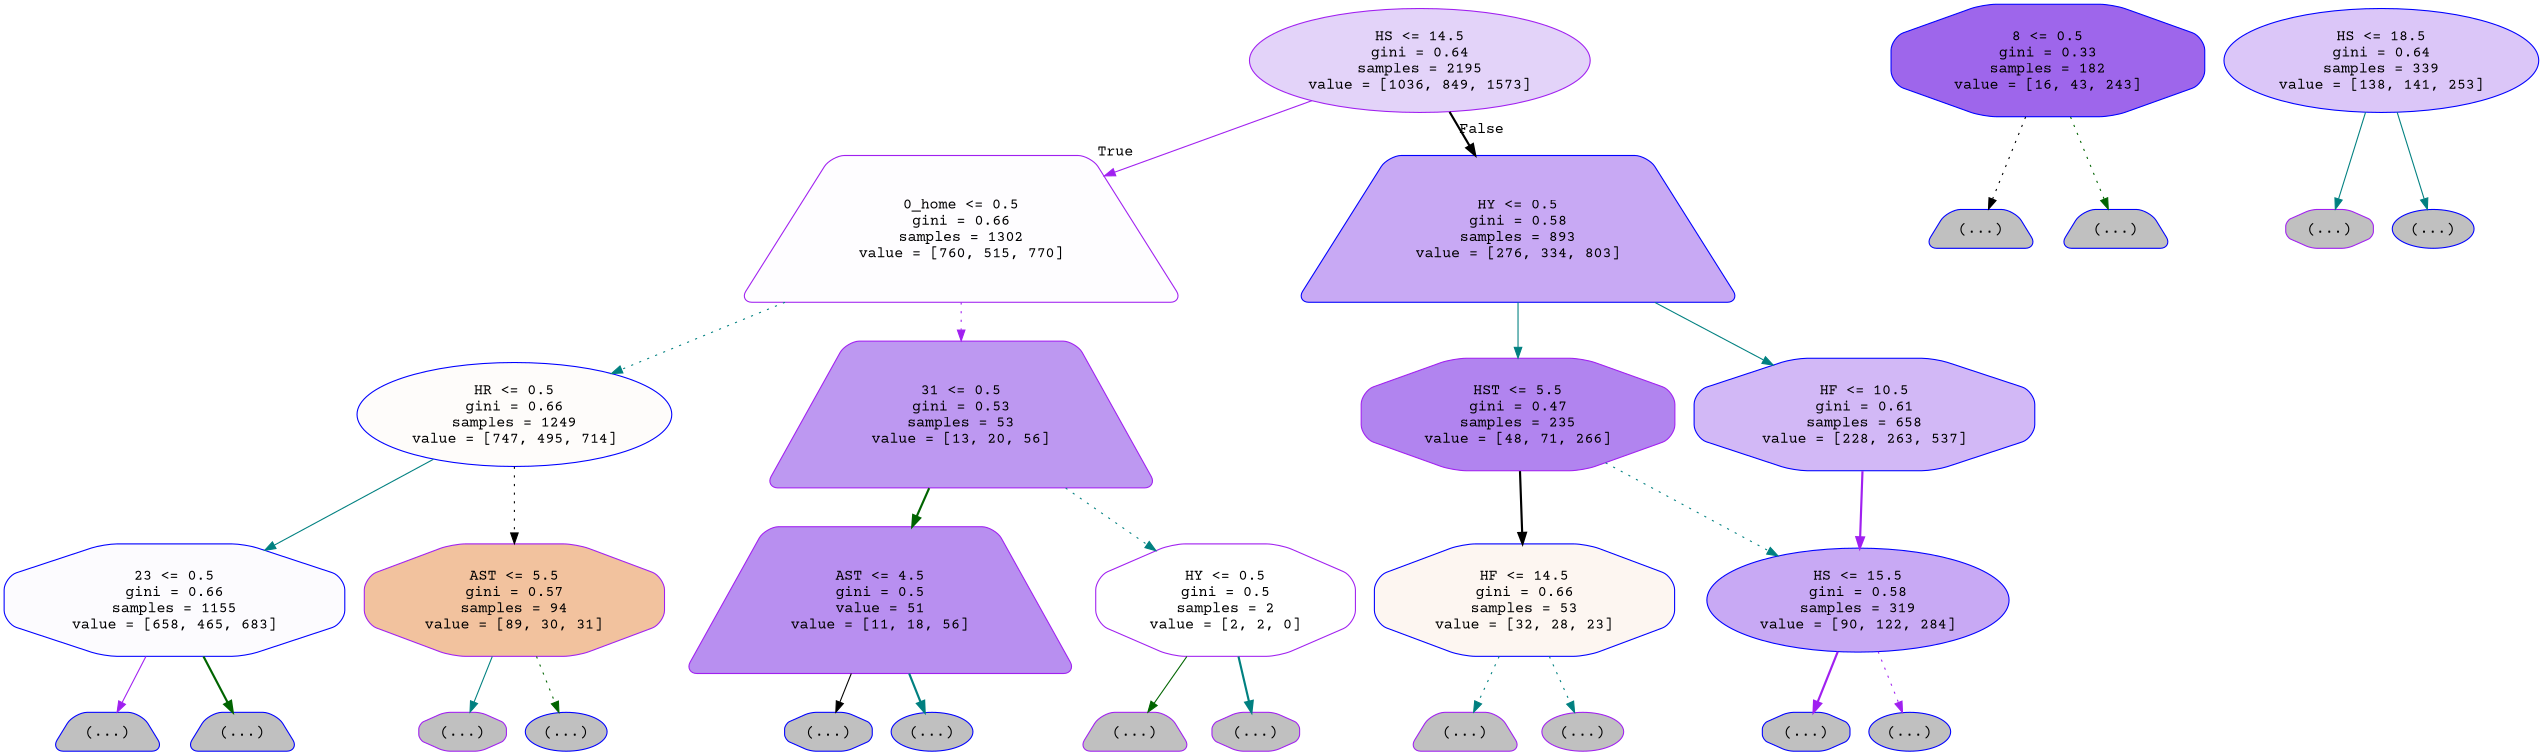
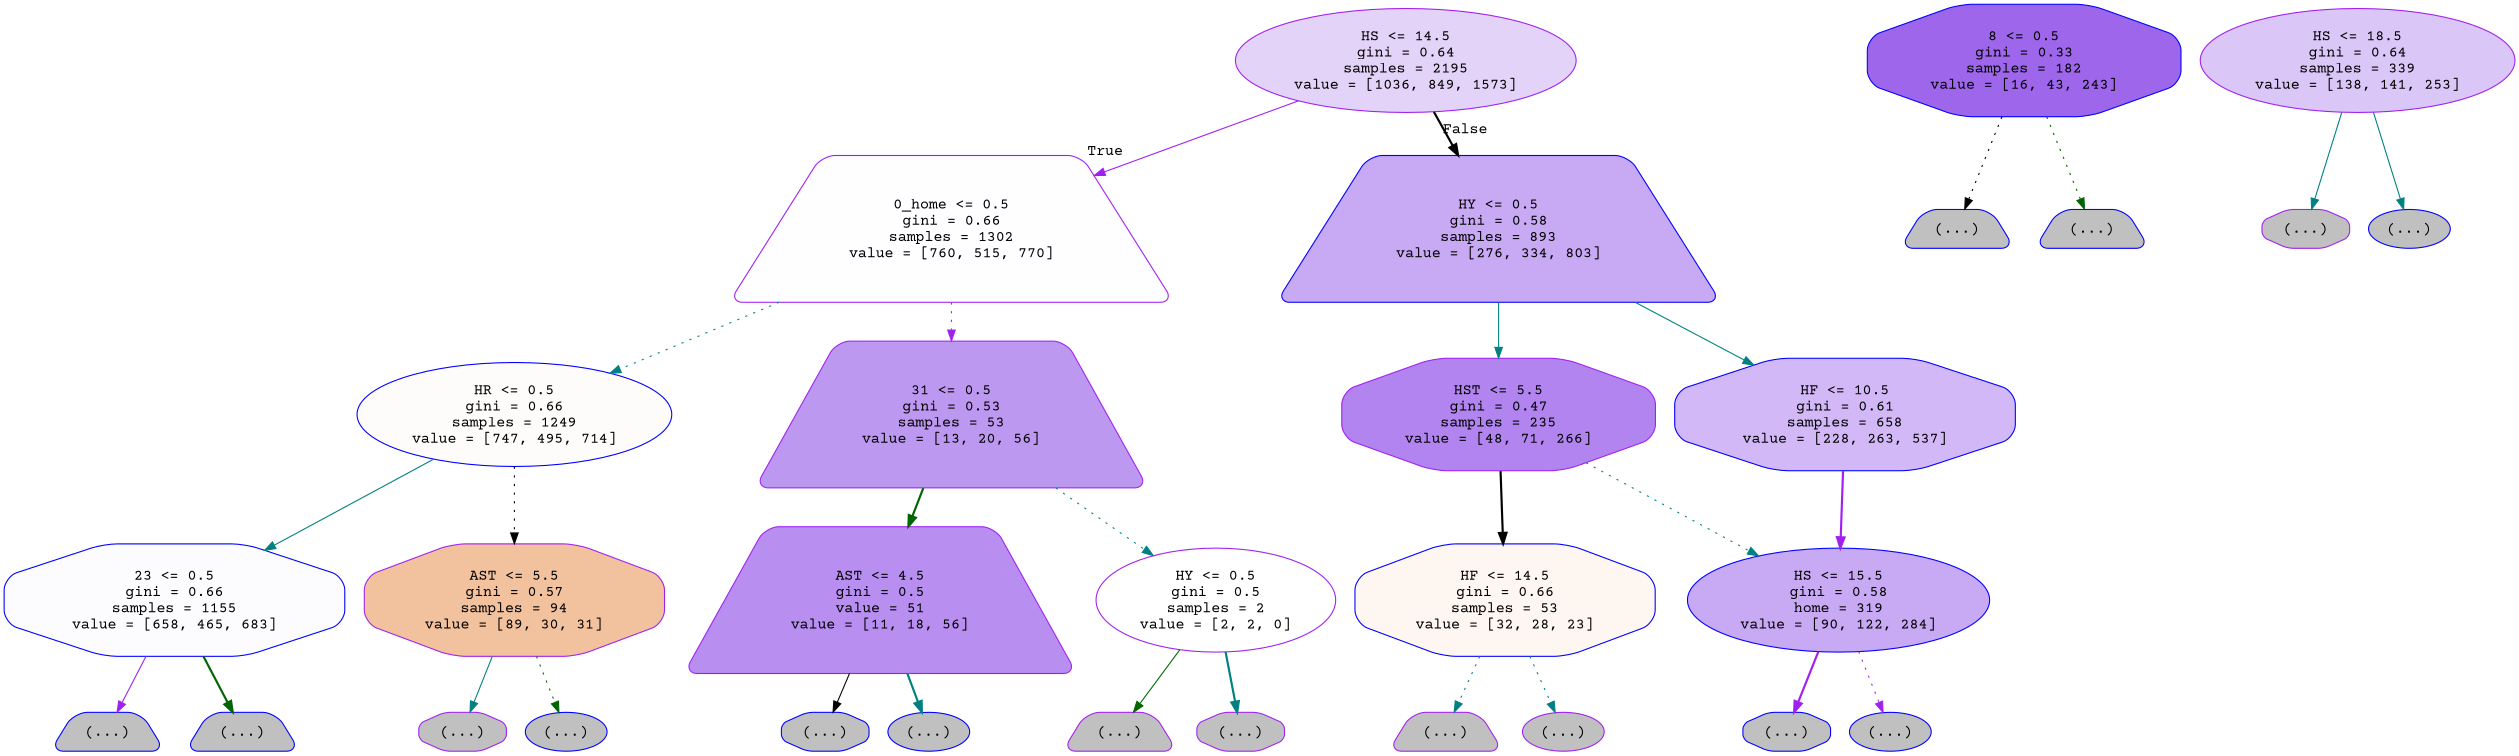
node "HS <= 18.5 gini = 0.64 samples = 339 value = [138, 141, 253]": color blue -> purple
node "HY <= 0.5 gini = 0.5 samples = 2 value = [2, 2, 0]": shape octagon -> ellipse
node "HS <= 15.5 gini = 0.58 samples = 319 value = [90, 122, 284]": label "HS <= 15.5 gini = 0.58 samples = 319 value = [90, 122, 284]" -> "HS <= 15.5 gini = 0.58 home = 319 value = [90, 122, 284]"
